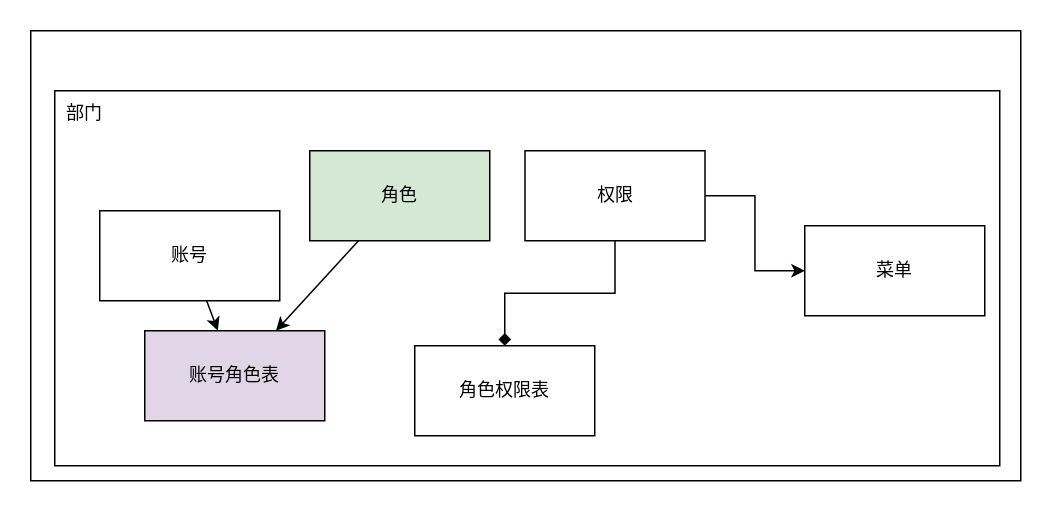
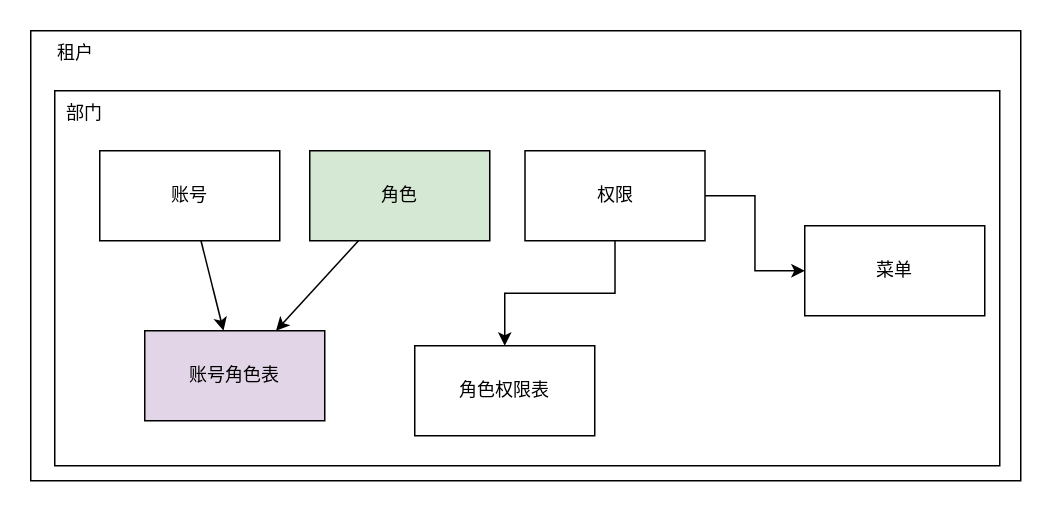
node "租户": added
node "账号": moved (190, 256) -> (190, 196)
edge "权限" -> "角色权限表": arrowhead diamond -> classic
